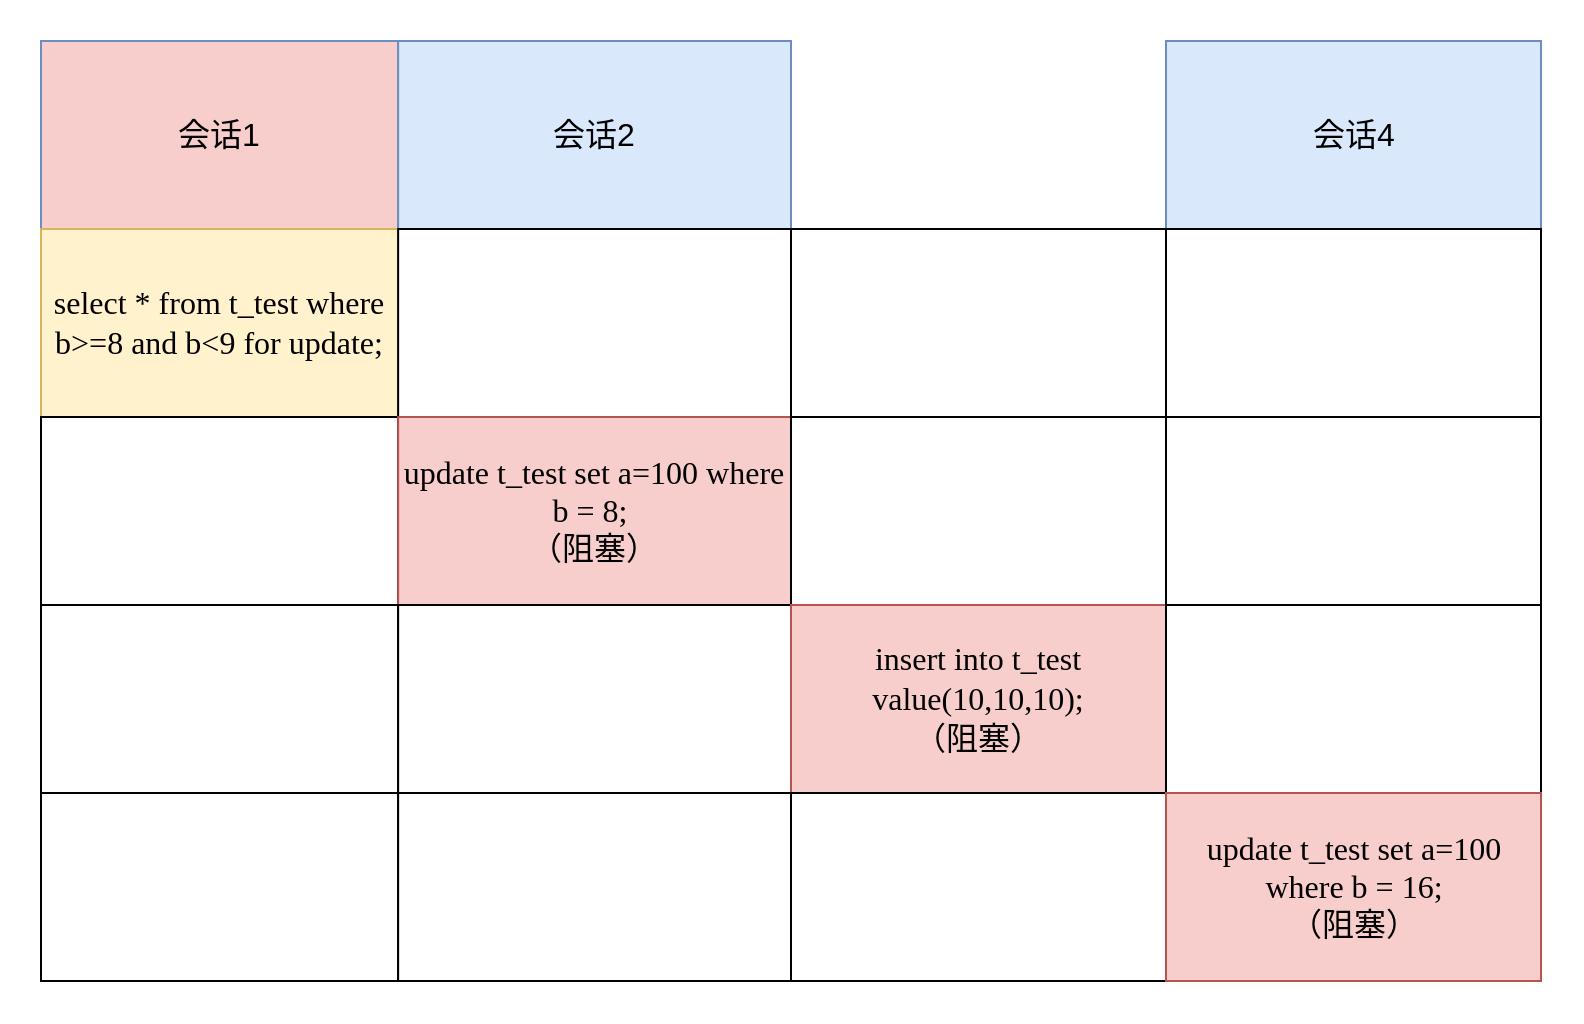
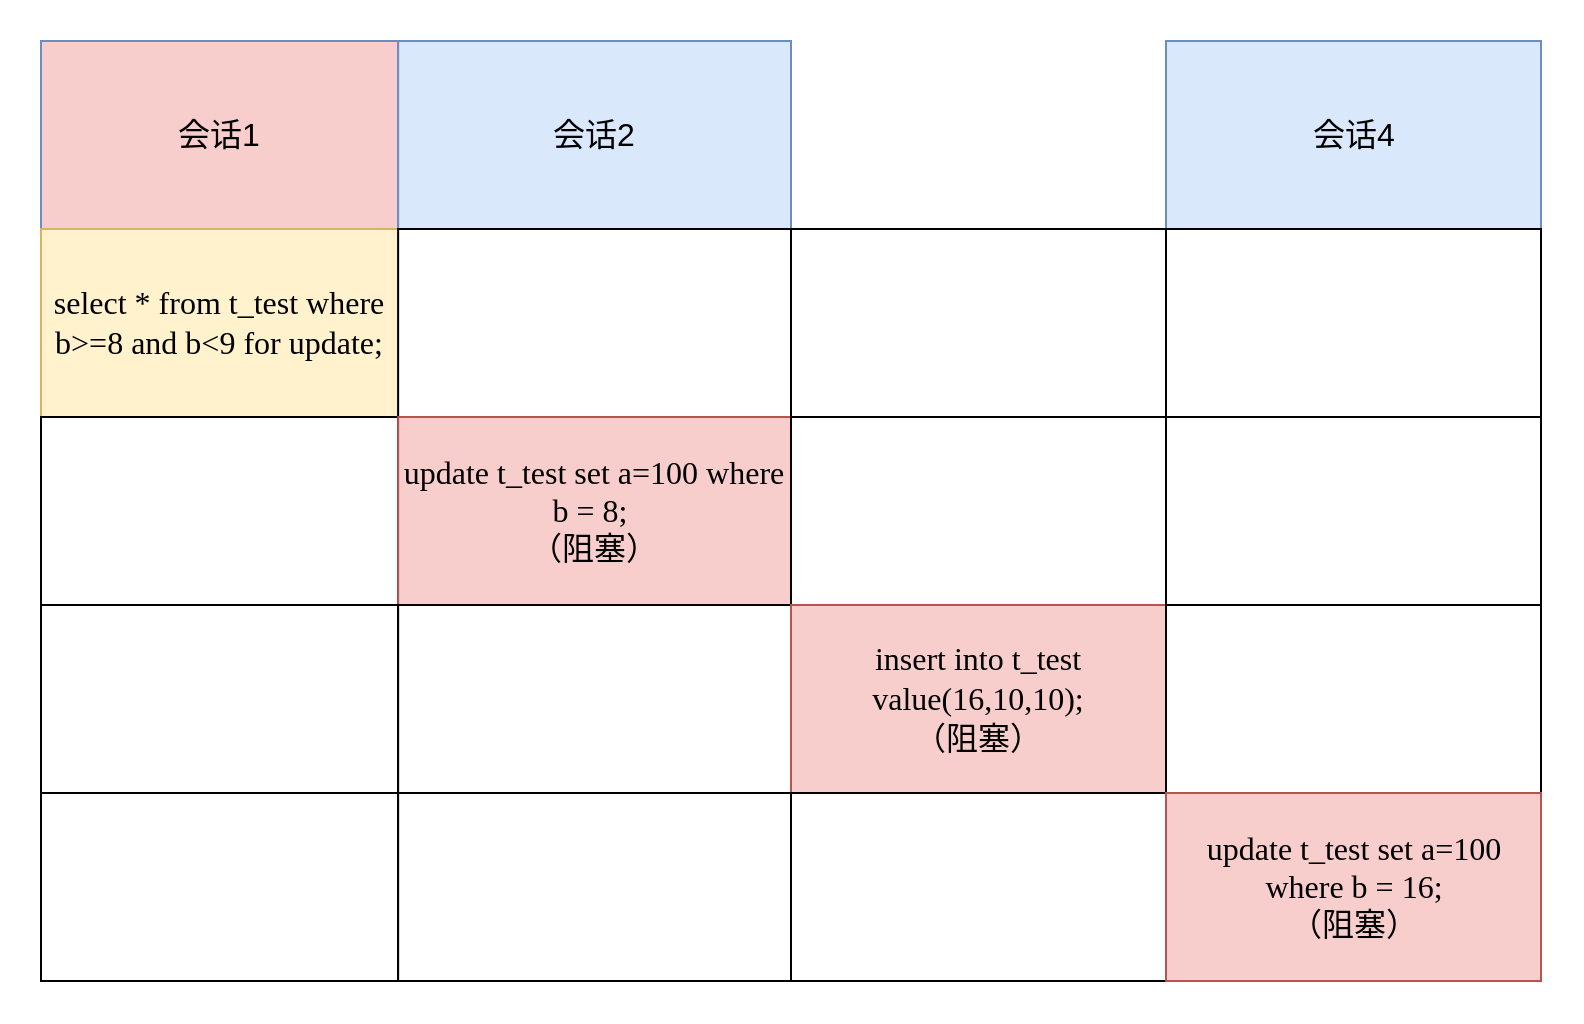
node "insert into t_test value(10,10,10);（阻塞）": label "insert into t_test value(10,10,10);（阻塞）" -> "insert into t_test value(16,10,10);（阻塞）"
